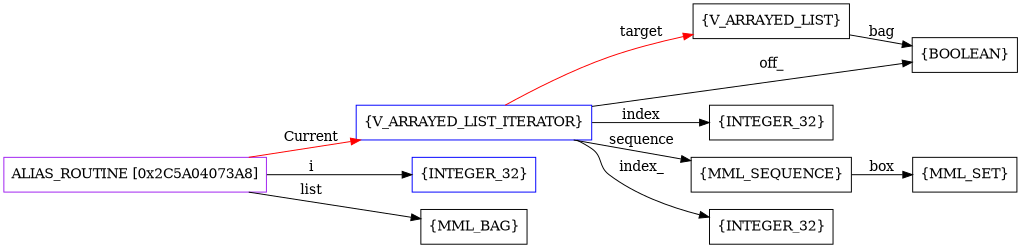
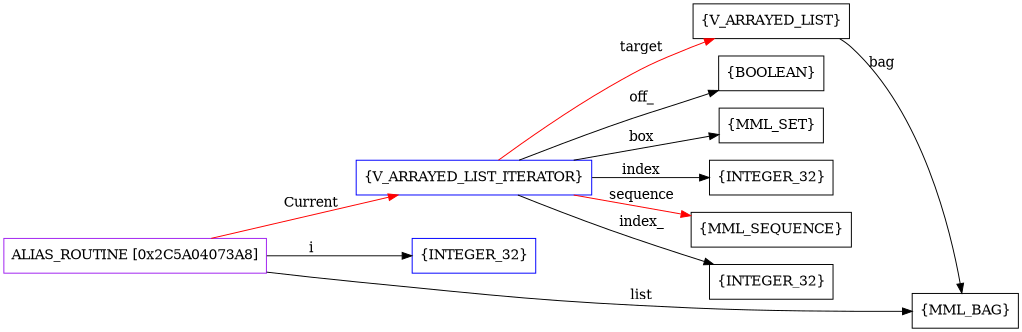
edge "{V_ARRAYED_LIST}" -> "{BOOLEAN}": now "{V_ARRAYED_LIST}" -> "{MML_BAG}"
edge "{V_ARRAYED_LIST_ITERATOR}" -> "{MML_SEQUENCE}": color black -> red
edge "{MML_SEQUENCE}" -> "{MML_SET}": now "{V_ARRAYED_LIST_ITERATOR}" -> "{MML_SET}"
